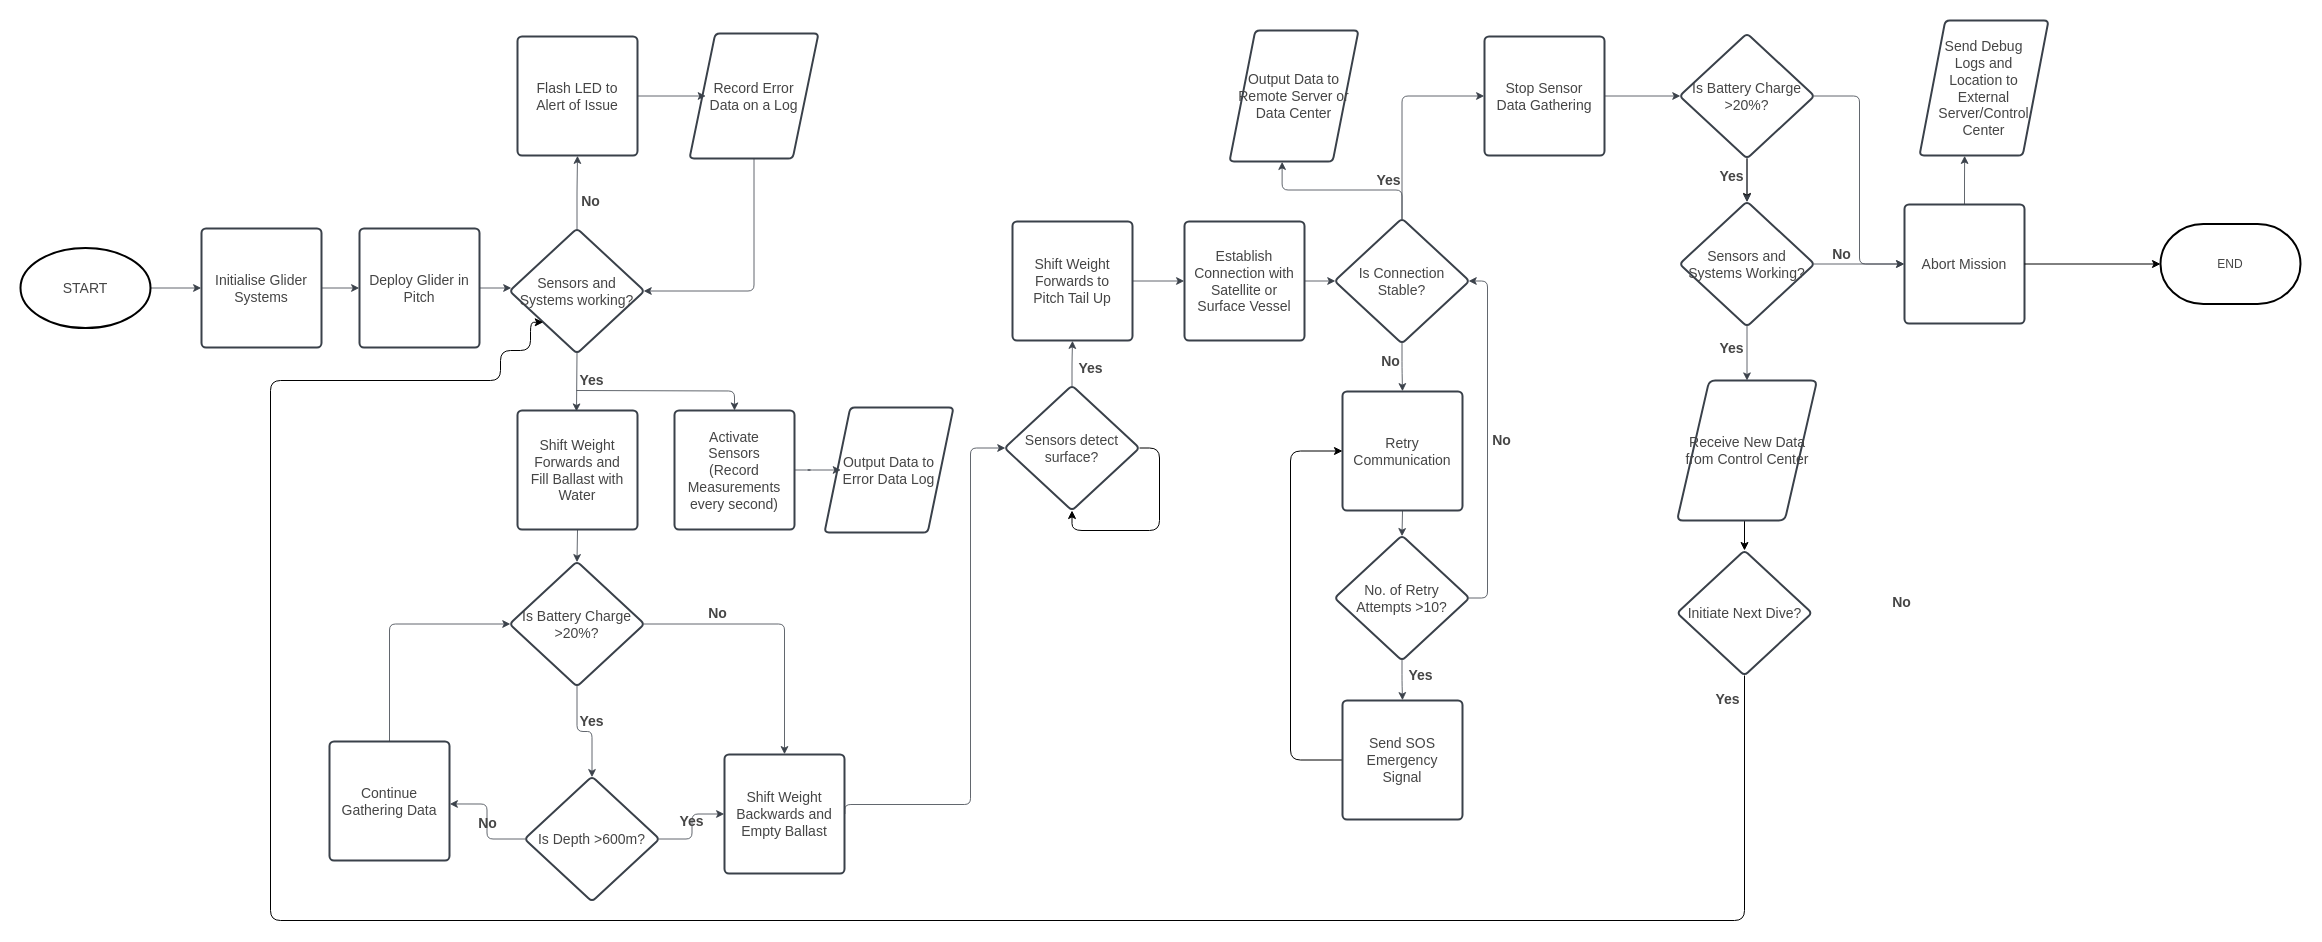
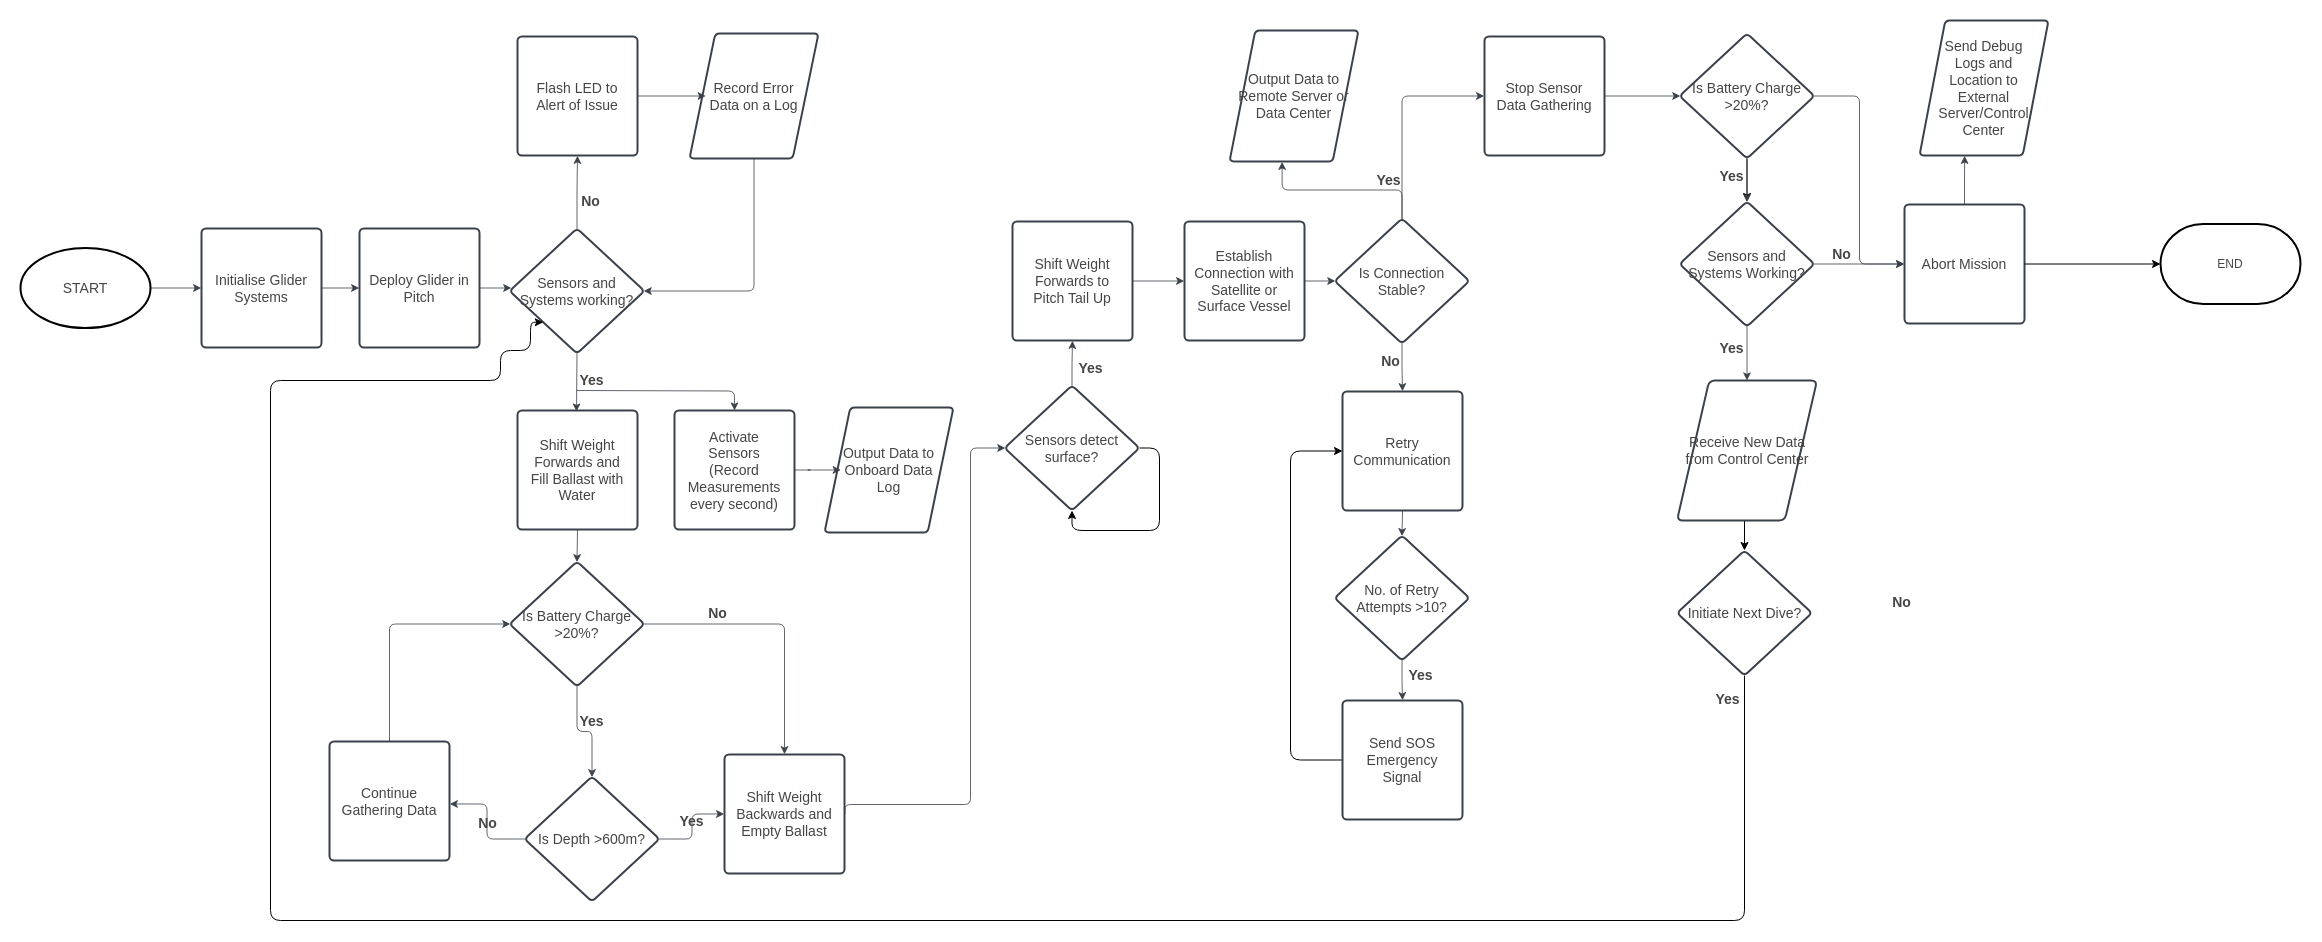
edge "No. of Retry Attempts >10?" -> "Is Connection Stable?": removed, label "No"
node "Output Data to Error Data Log": label "Output Data to Error Data Log" -> "Output Data to Onboard Data Log"
